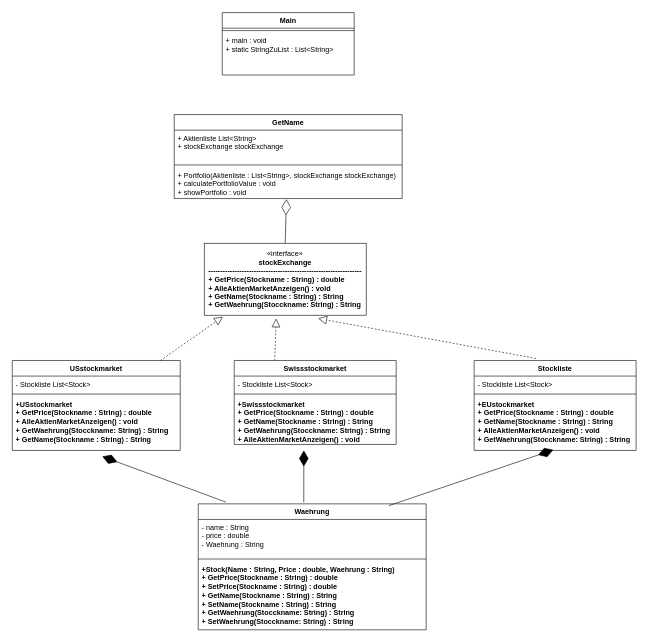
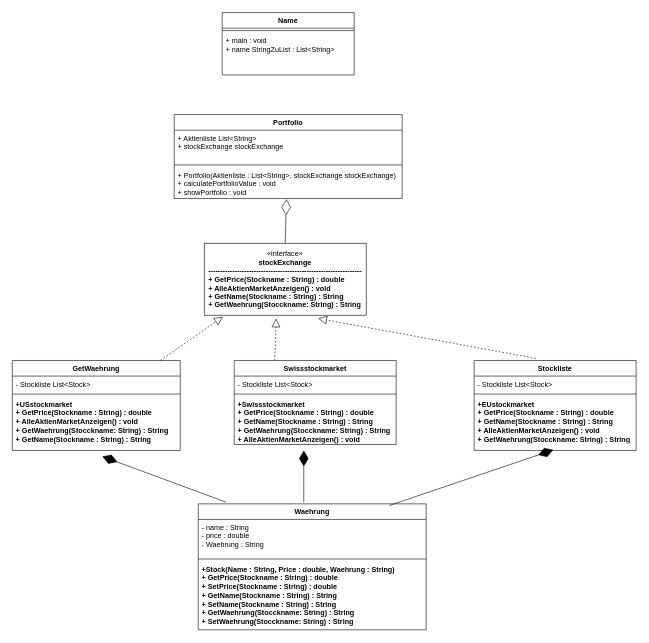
node "Main": label "Main" -> "Name"
node "+ main : void + static StringZuList : List<String>": label "+ main : void + static StringZuList : List<String>" -> "+ main : void + name StringZuList : List<String>"
node "GetName": label "GetName" -> "Portfolio"
node "USstockmarket": label "USstockmarket" -> "GetWaehrung"
